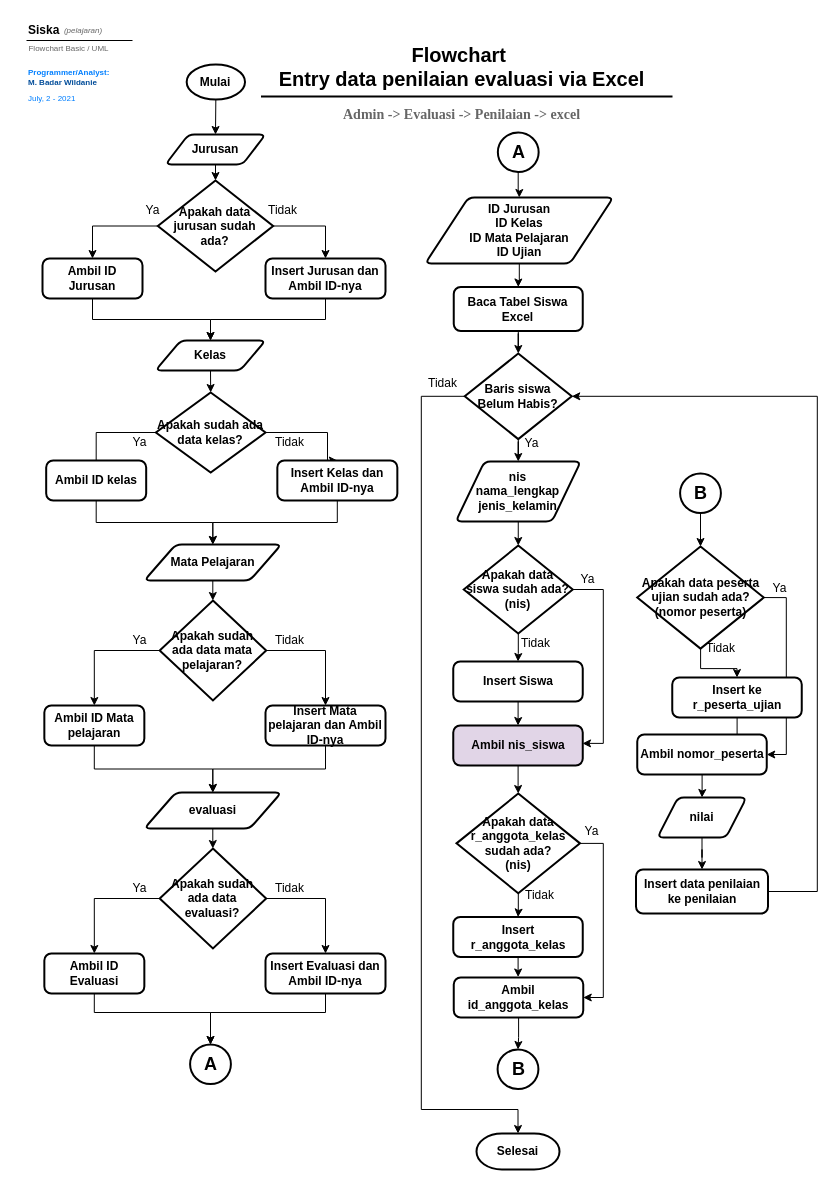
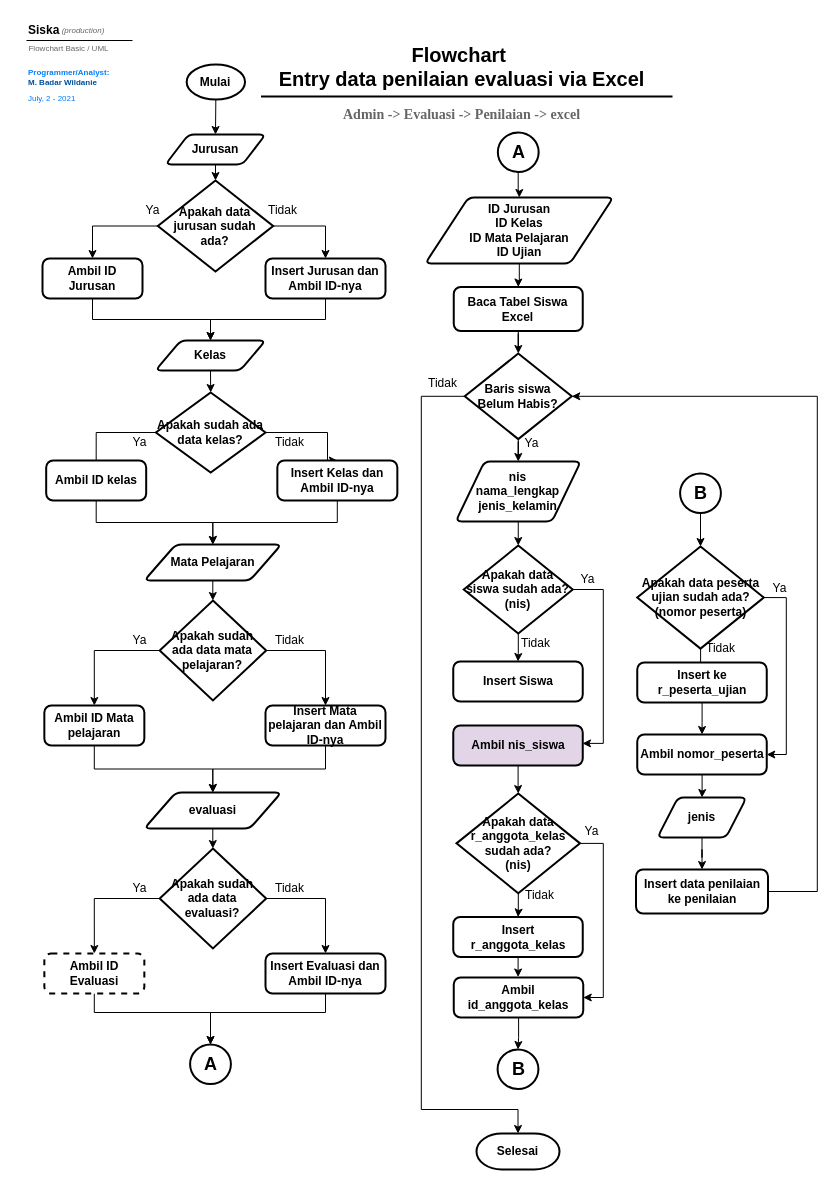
node "(pelajaran)": label "(pelajaran)" -> "(production)"
node "Insert ke r_peserta_ujian": moved (737, 698) -> (702, 683)
edge "Insert Siswa" -> "Ambil nis_siswa": removed
node "nilai": label "nilai" -> "jenis"
node "Ambil ID Evaluasi": style solid -> dashed
